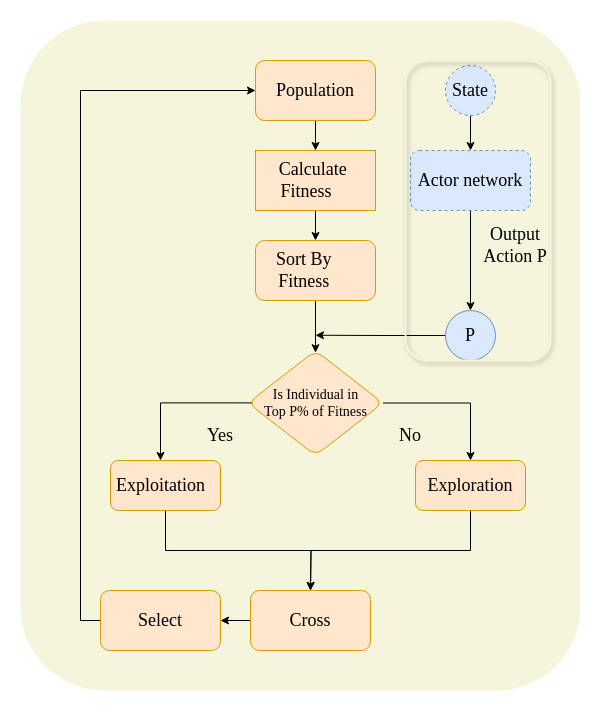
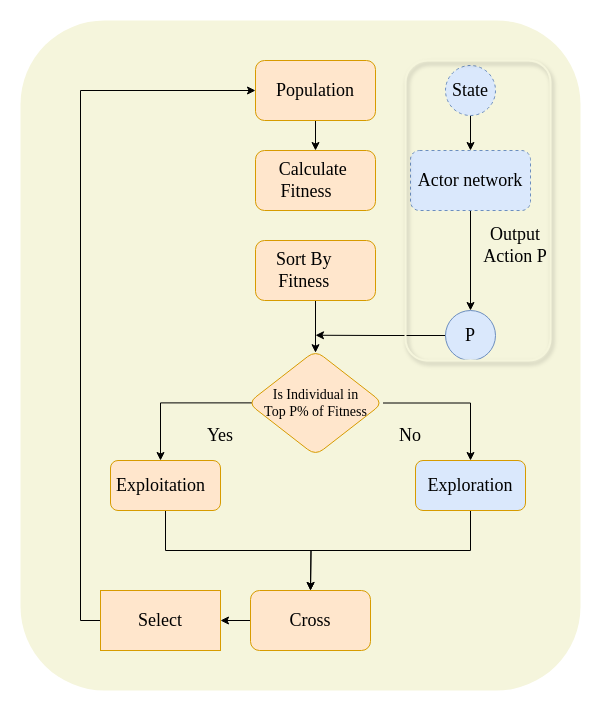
node "Calculate Fitness": shape rectangle -> rounded rectangle
edge "Calculate Fitness" -> "Sort By Fitness": removed
node "Exploration": fillcolor #ffe6cc -> #dae8fc
node "Select": shape rounded rectangle -> rectangle
